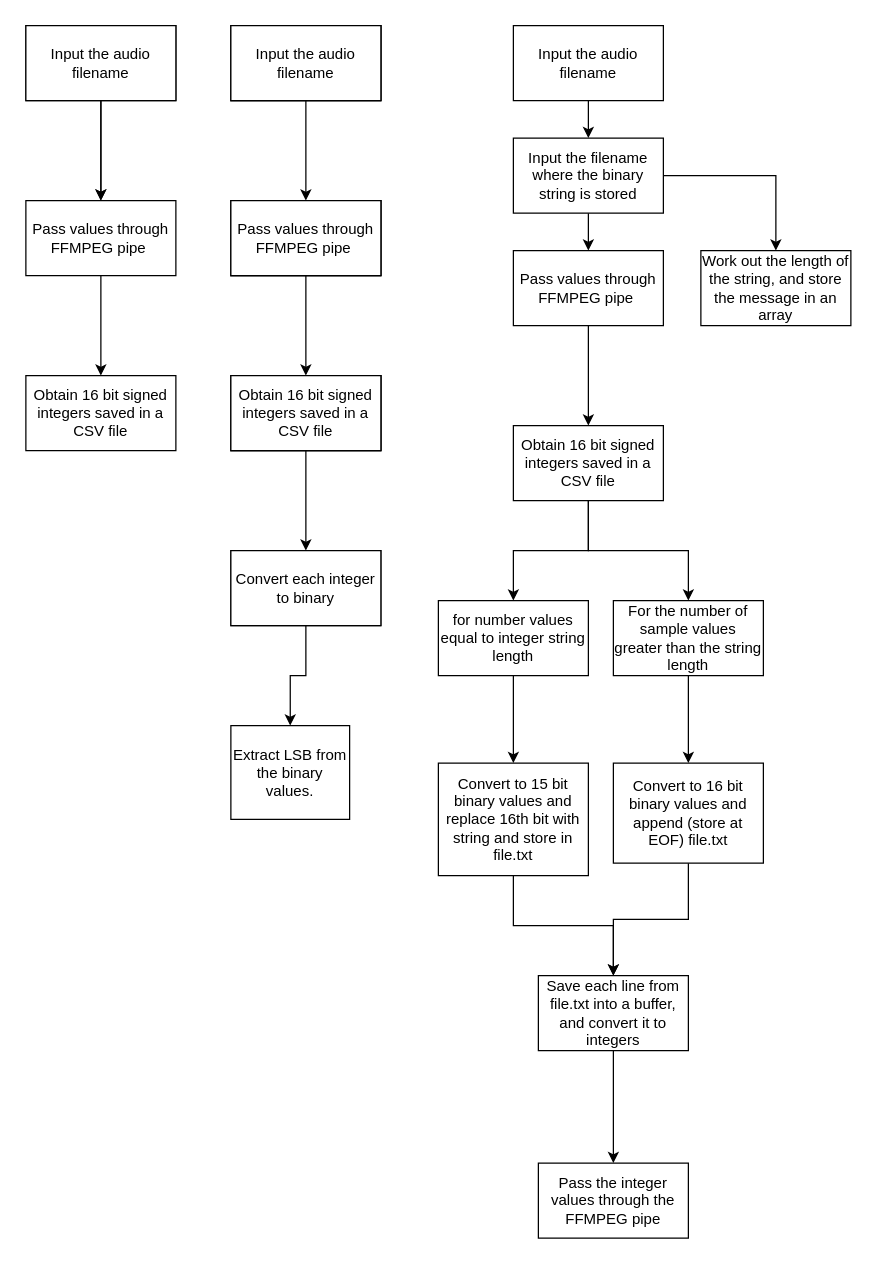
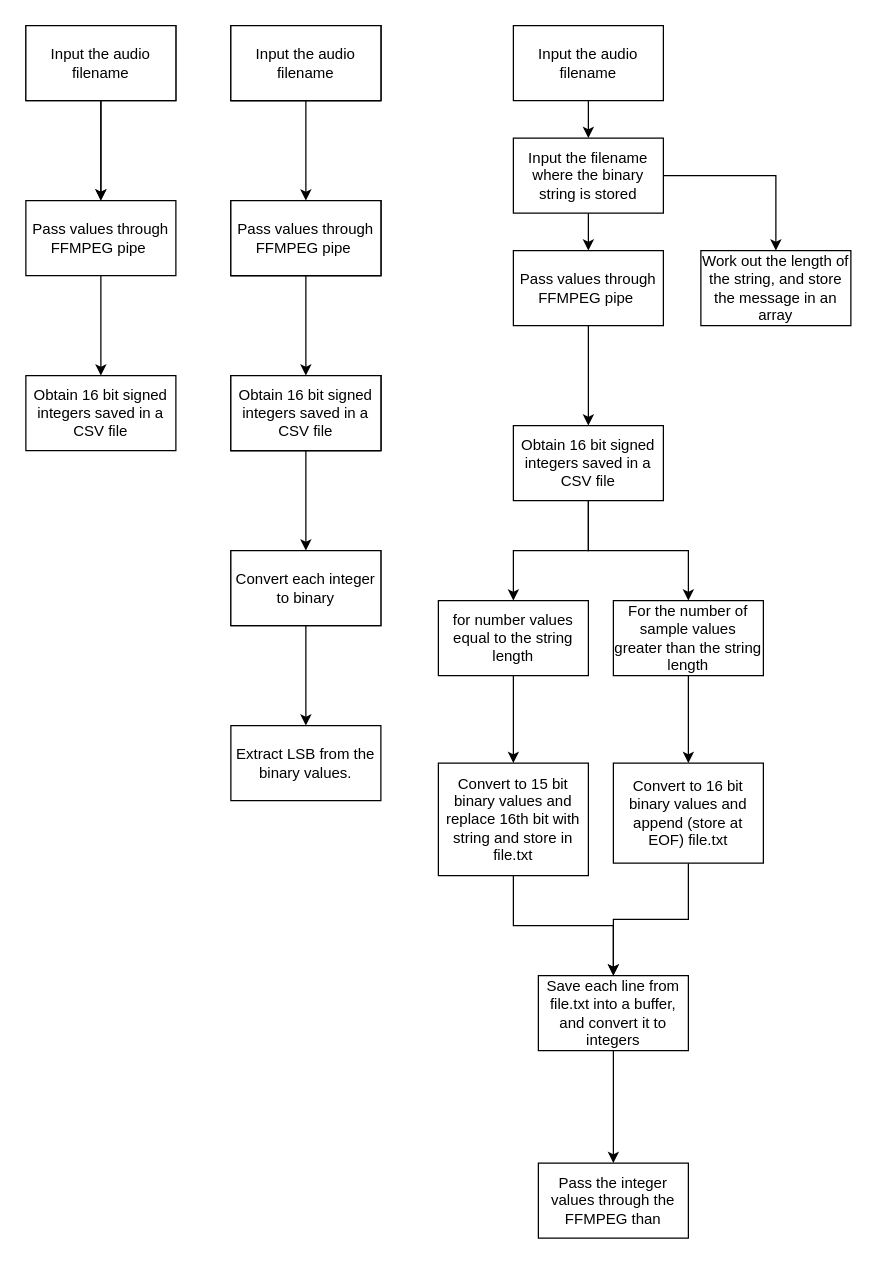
node "for number values equal to integer string length": label "for number values equal to integer string length" -> "for number values equal to the string length"
node "Extract LSB from the binary values.": size 119x94 -> 150x75
node "Pass the integer values through the FFMPEG pipe": label "Pass the integer values through the FFMPEG pipe" -> "Pass the integer values through the FFMPEG than"
